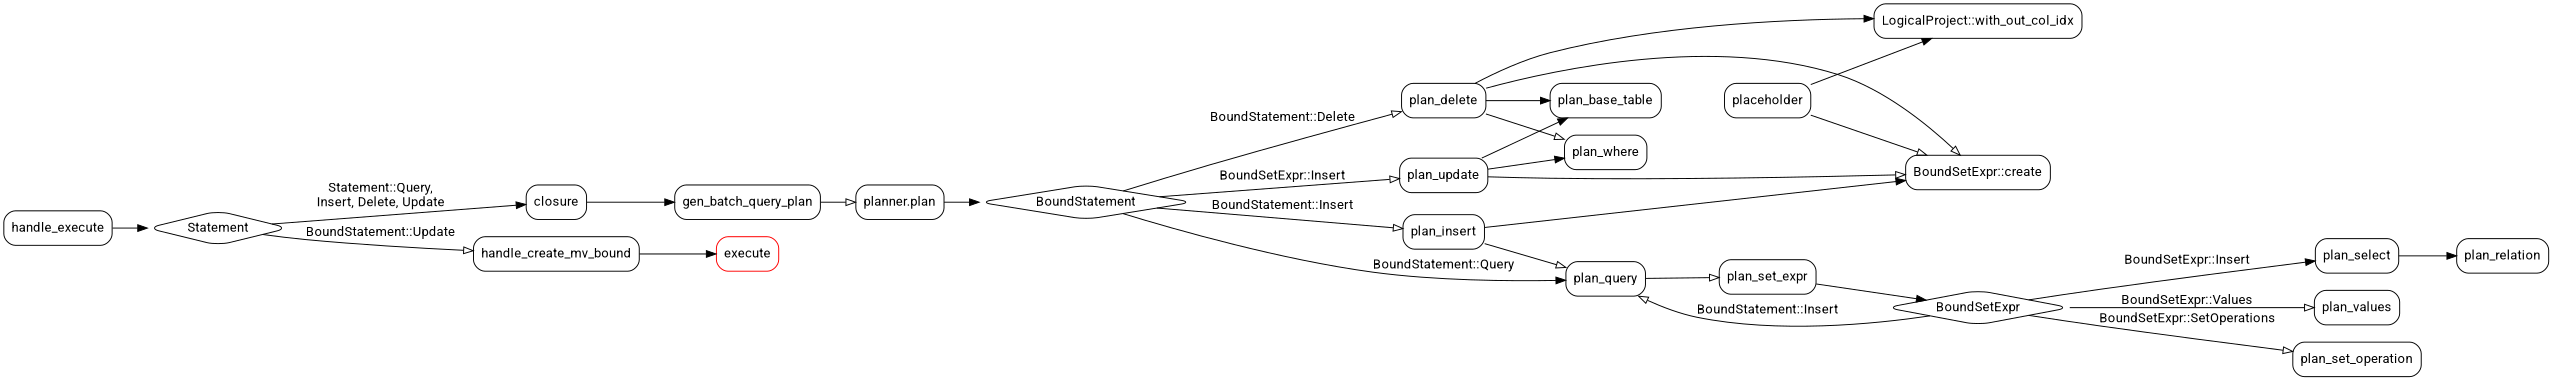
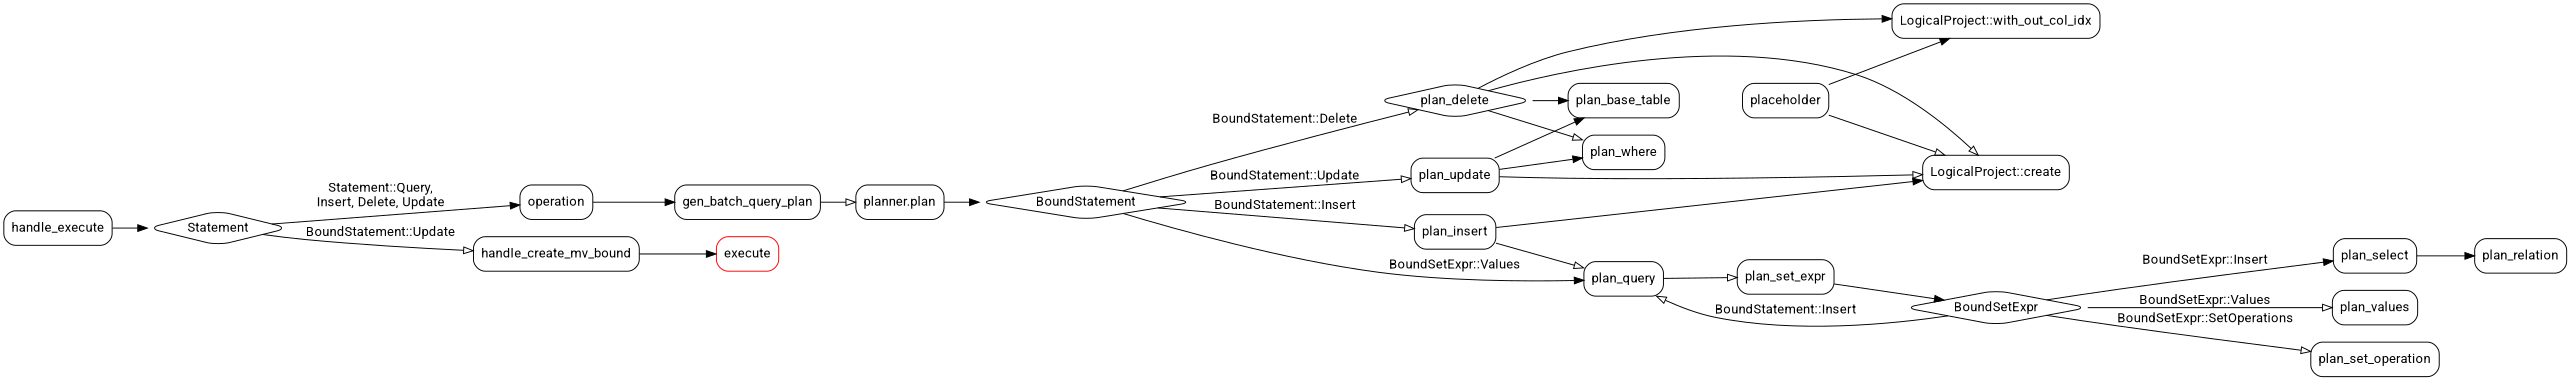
node "plan_delete": shape box -> diamond
node "BoundSetExpr::create": label "BoundSetExpr::create" -> "LogicalProject::create"
edge "BoundStatement" -> "plan_update": label "BoundSetExpr::Insert" -> "BoundStatement::Update"
node "closure": label "closure" -> "operation"
edge "BoundStatement" -> "plan_query": label "BoundStatement::Query" -> "BoundSetExpr::Values"
